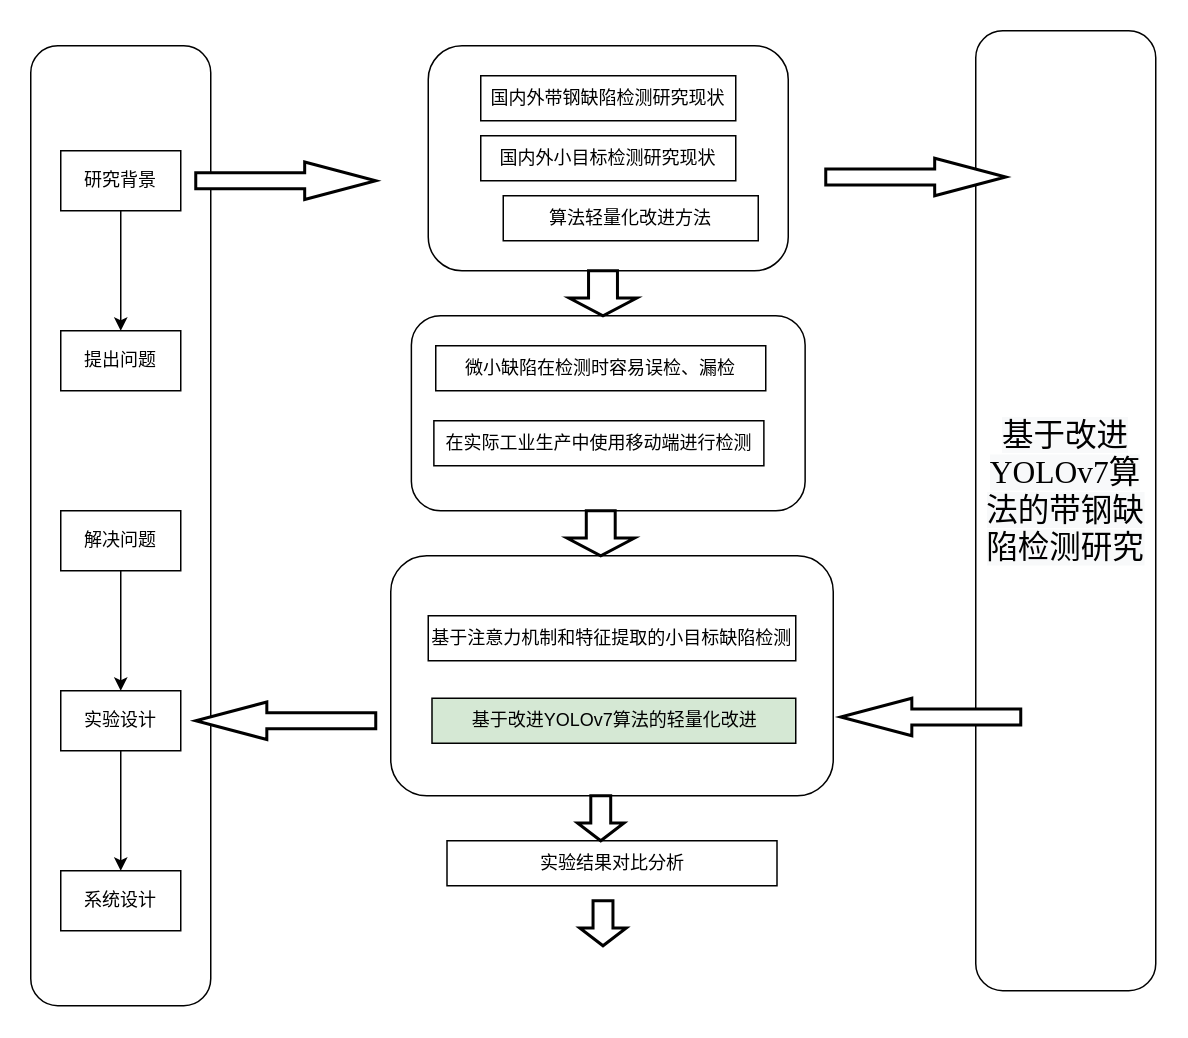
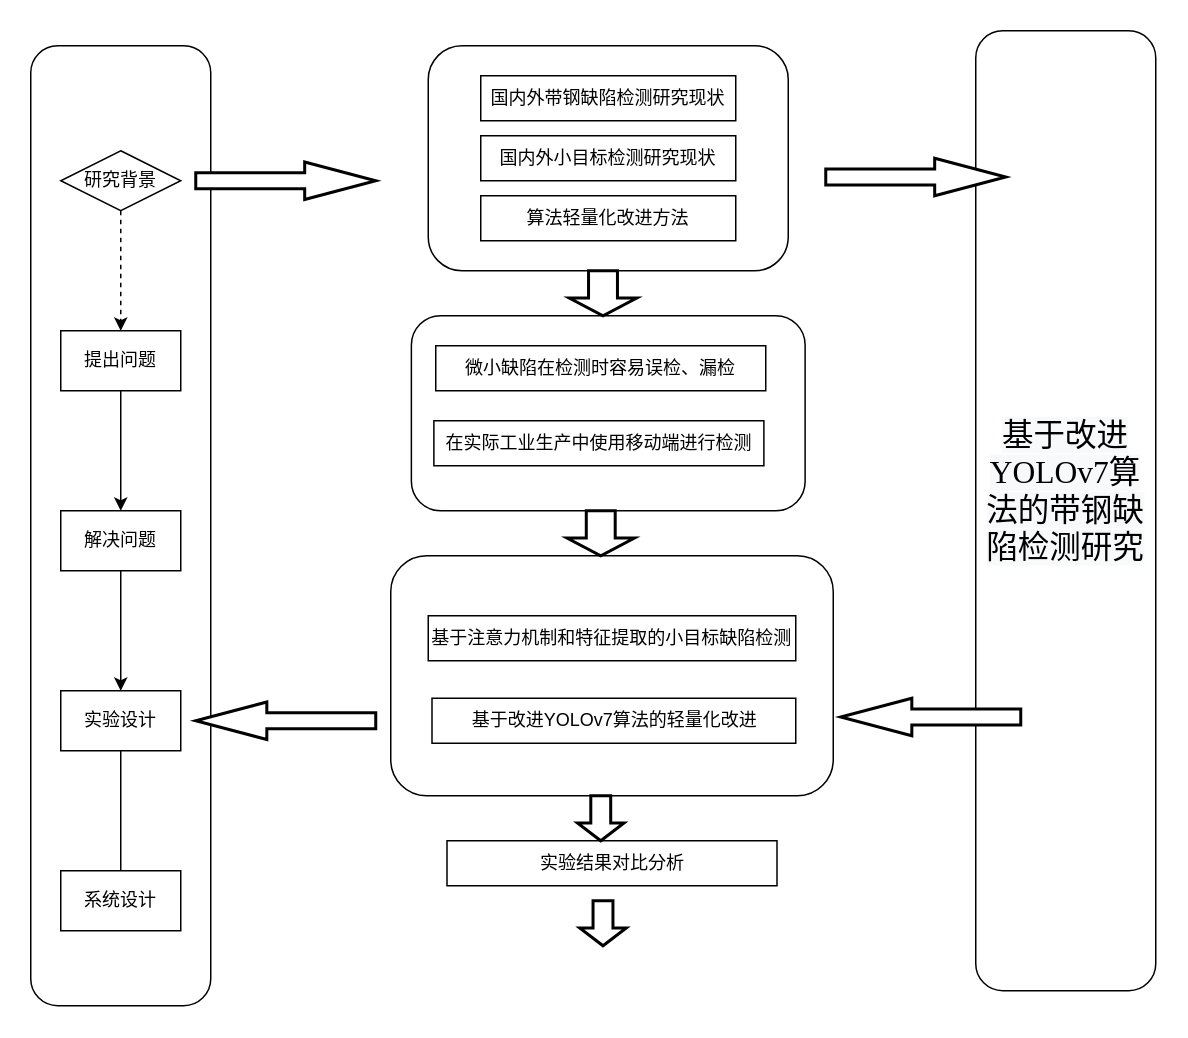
node "研究背景": shape rectangle -> diamond
node "算法轻量化改进方法": moved (631, 218) -> (608, 218)
edge "研究背景" -> "提出问题": style solid -> dashed
edge "提出问题" -> "解决问题": added
node "基于改进YOLOv7算法的轻量化改进": fillcolor #d5e8d4 -> #ffffff
edge "实验设计" -> "系统设计": arrowhead classic -> none
